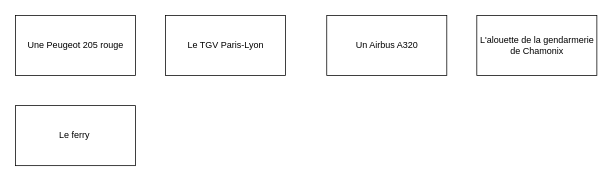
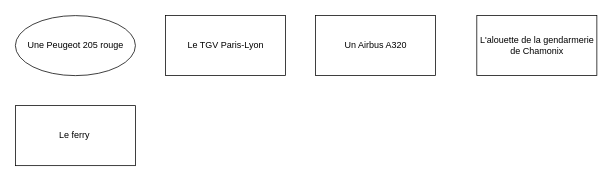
node "Une Peugeot 205 rouge": shape rectangle -> ellipse
node "Un Airbus A320": moved (387, 45) -> (375, 45)
